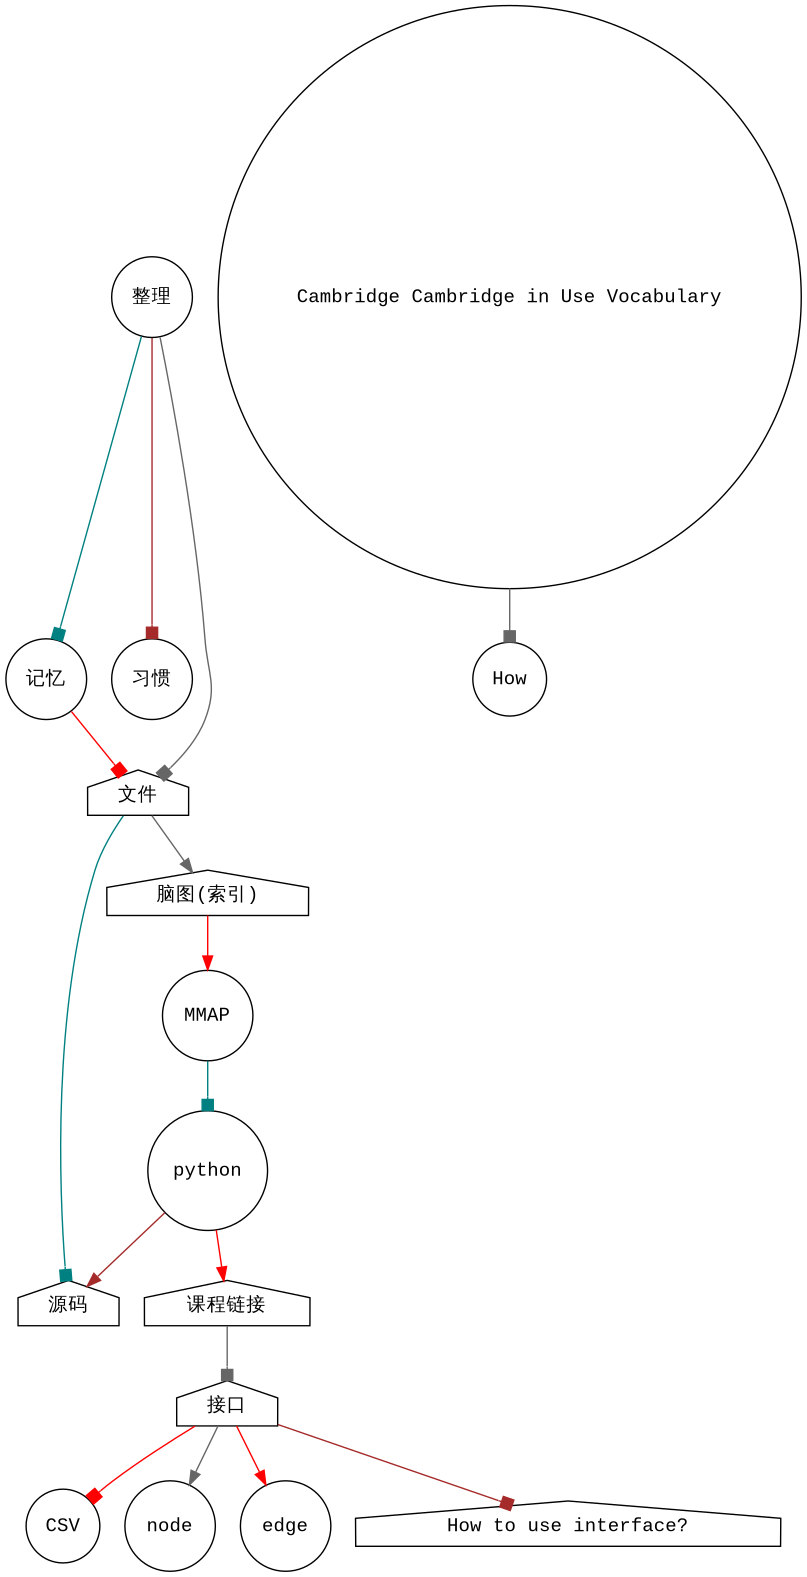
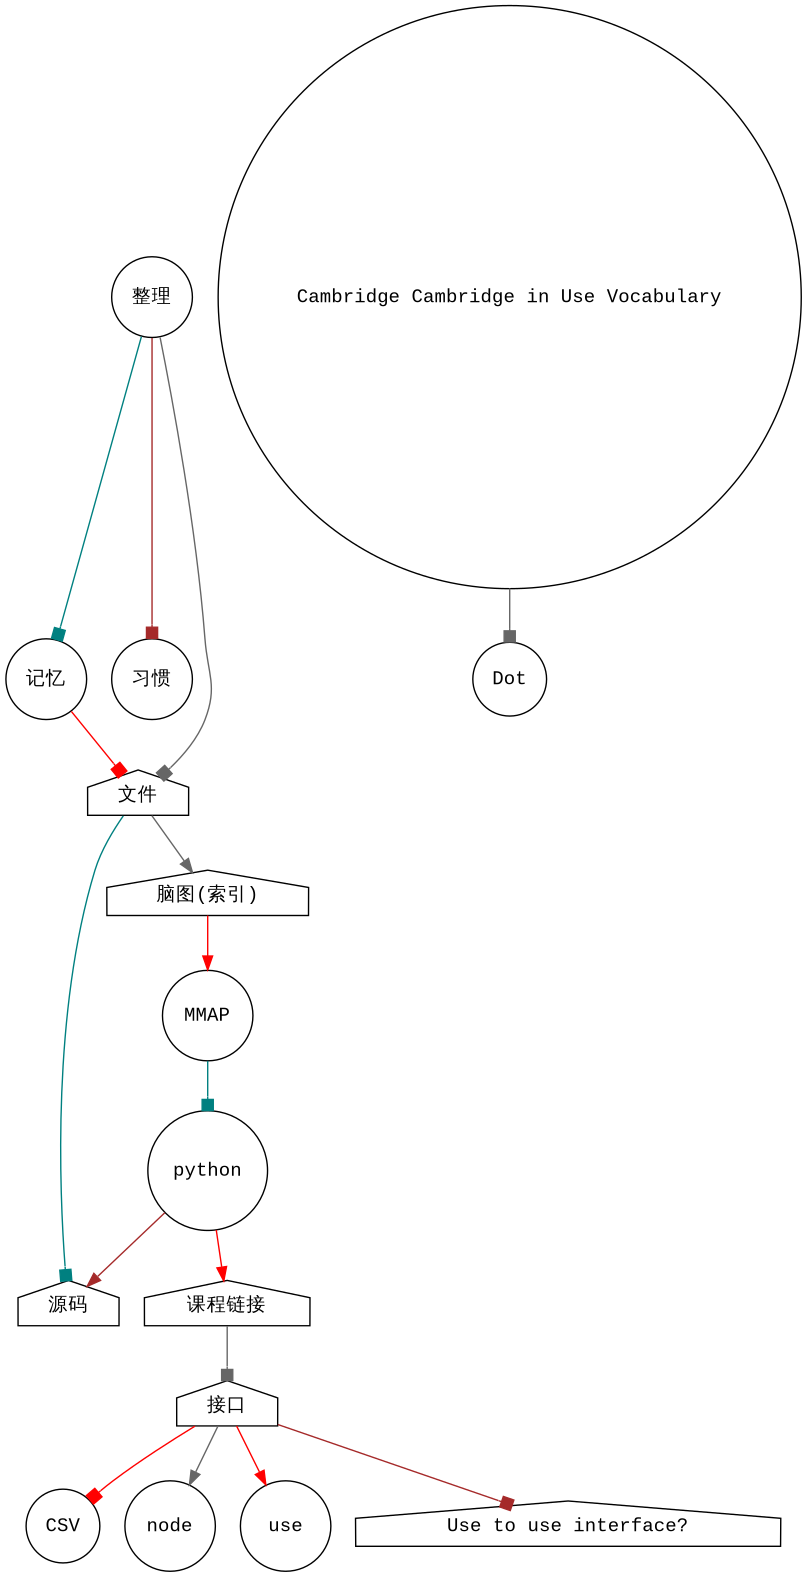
node "How": label "How" -> "Dot"
node "edge": label "edge" -> "use"
node "How to use interface?": label "How to use interface?" -> "Use to use interface?"
